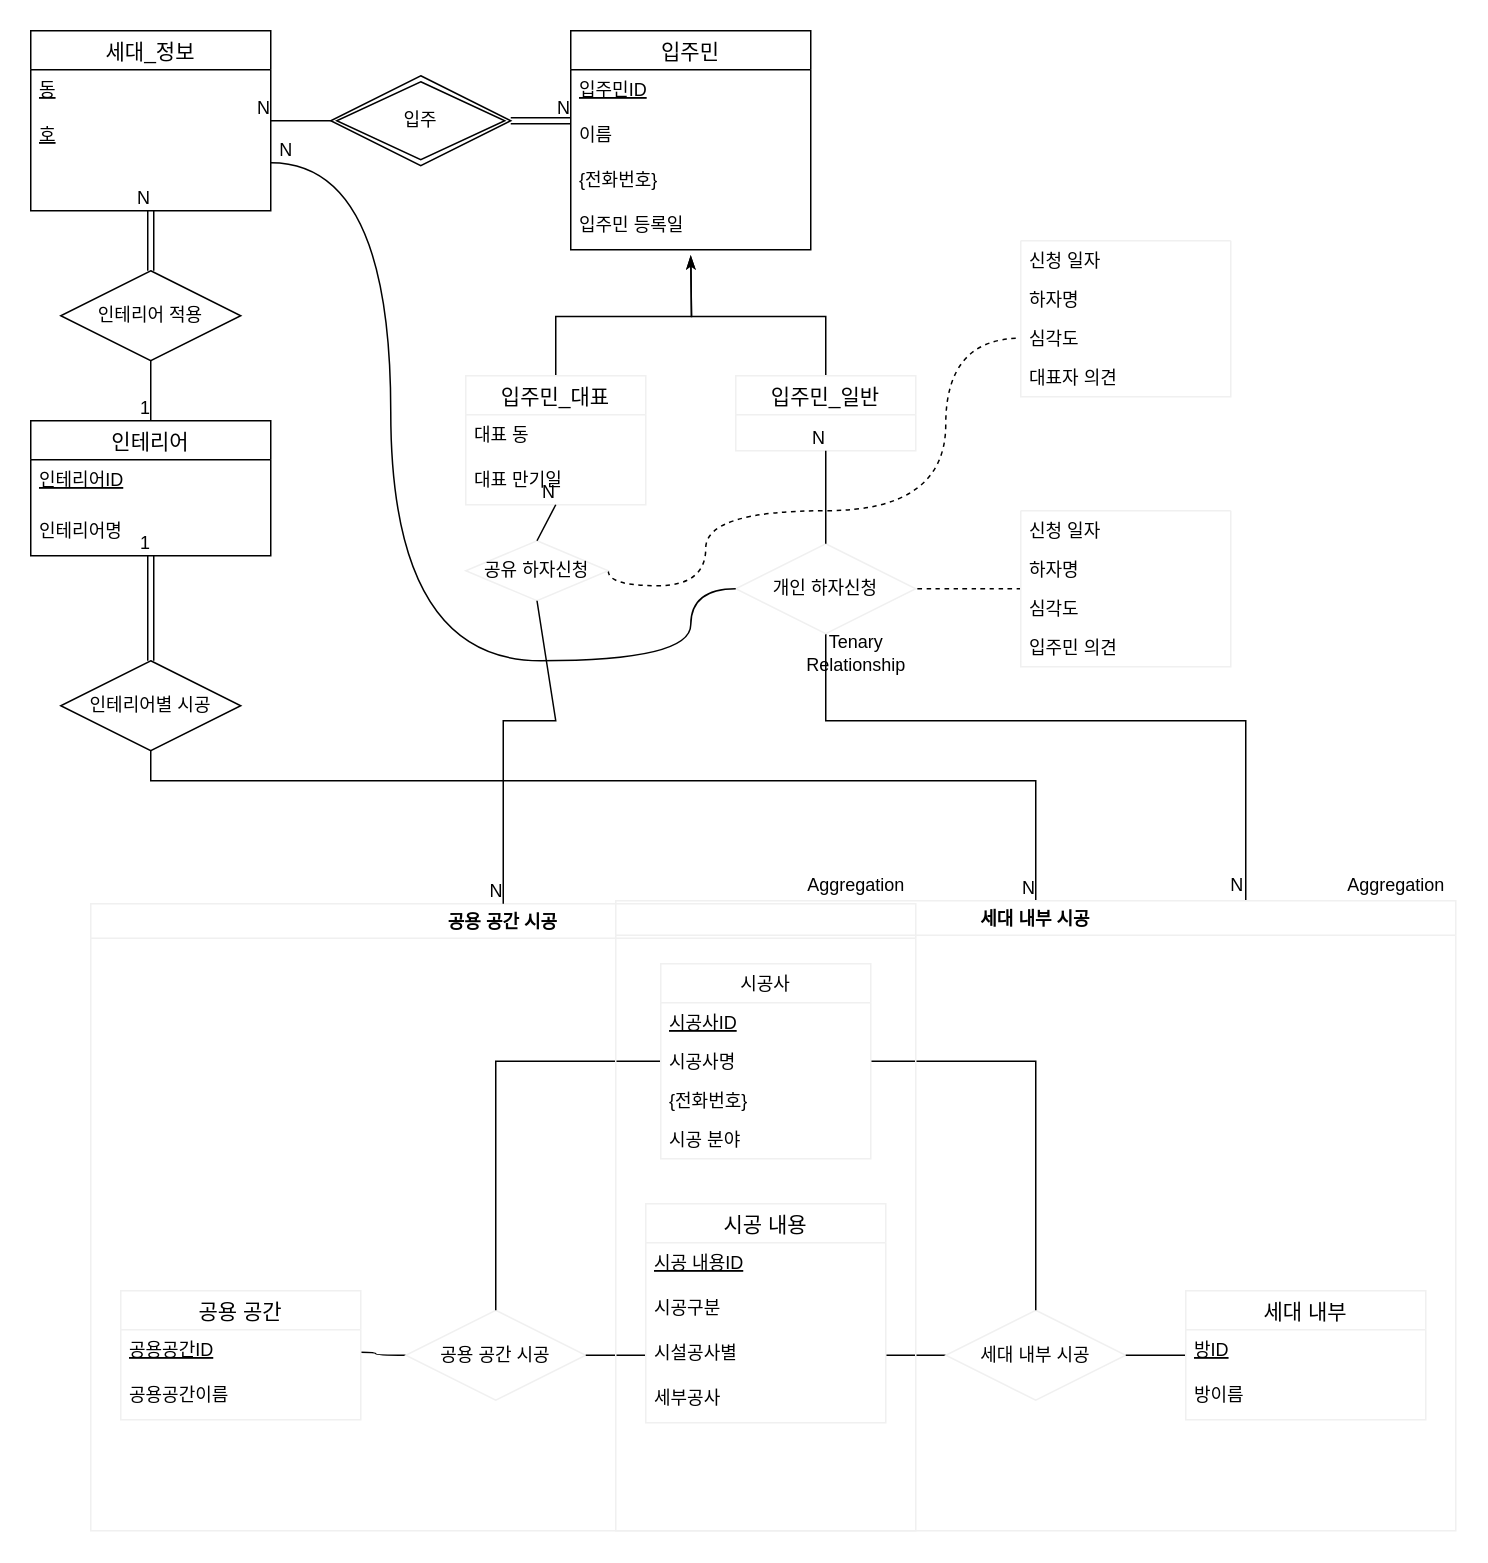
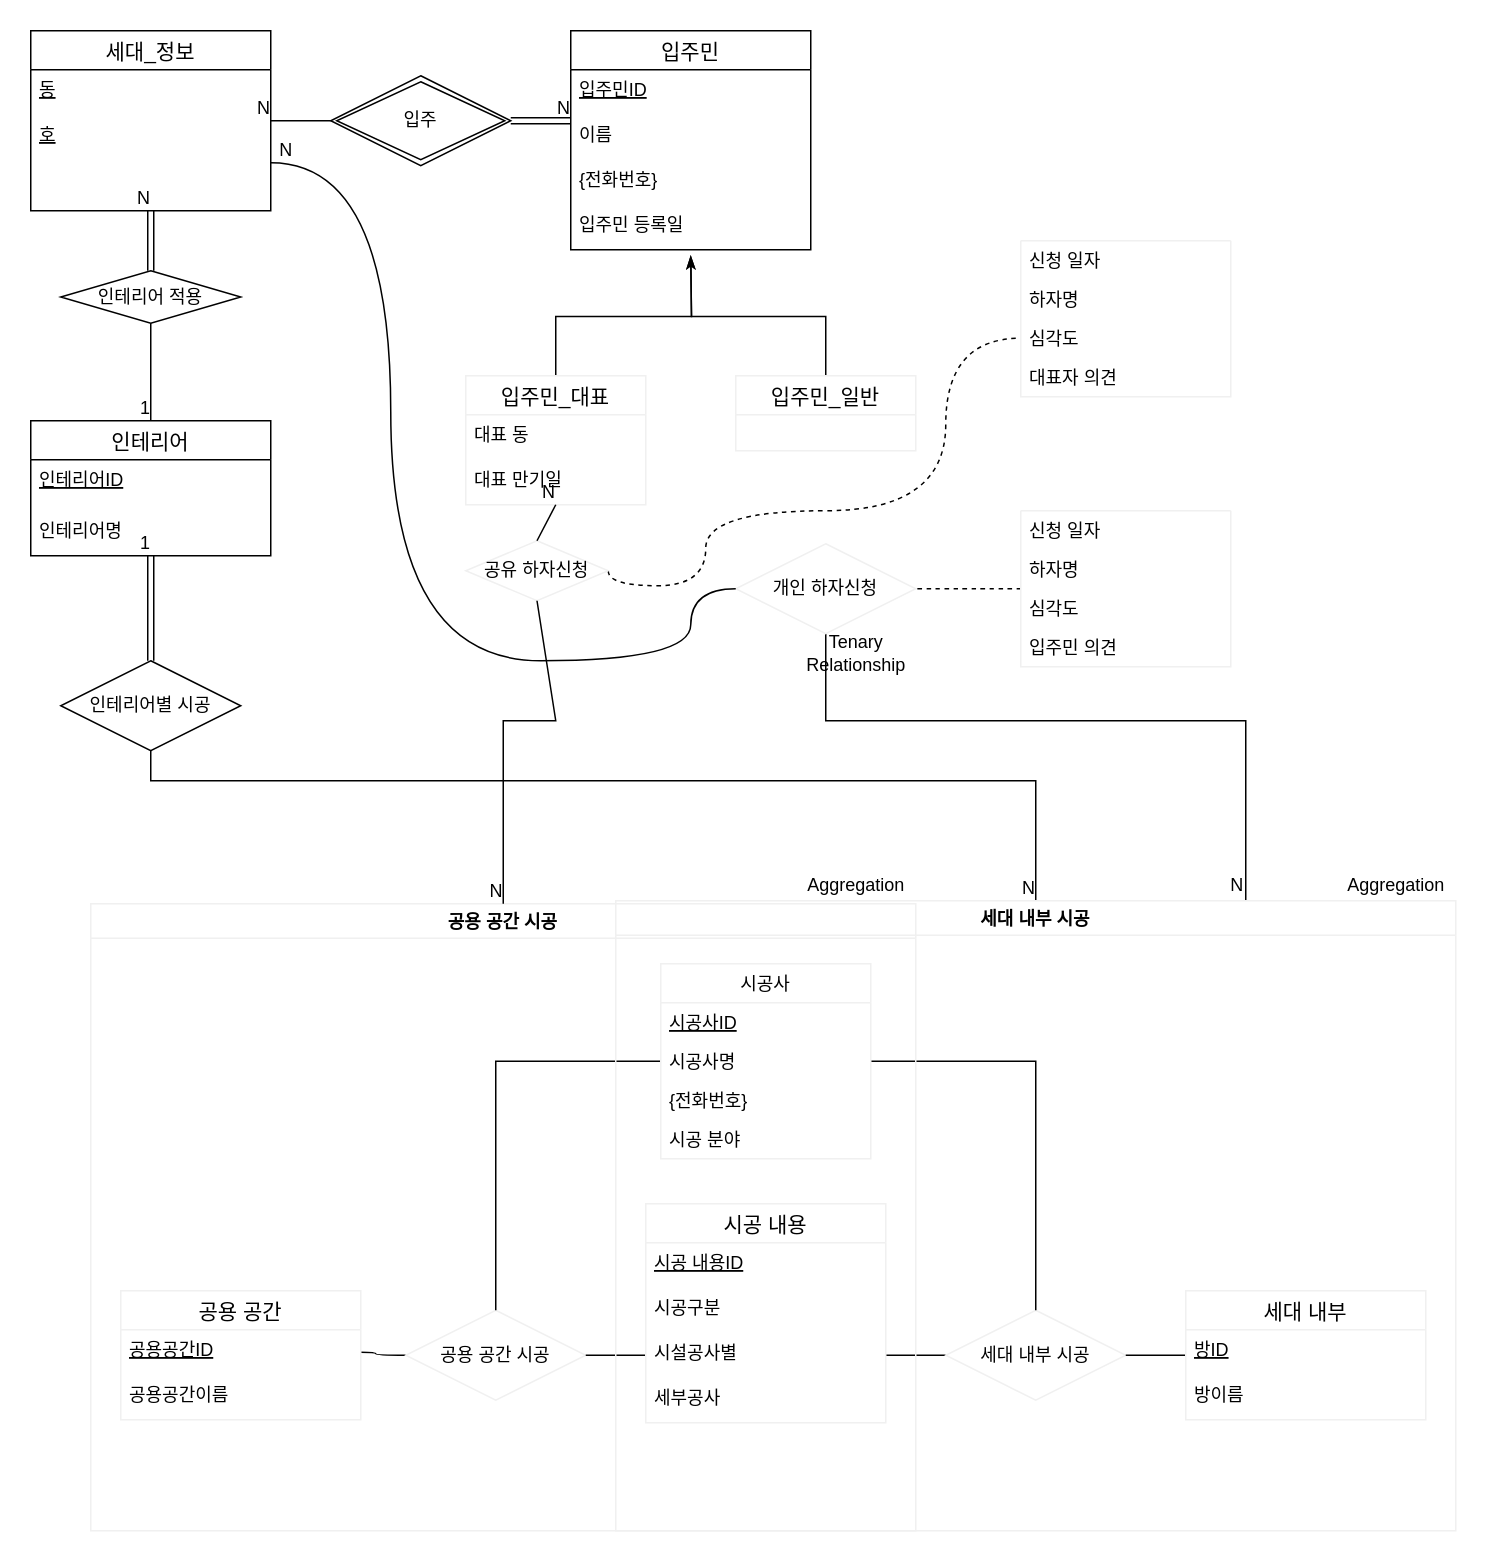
node "인테리어 적용": size 180x90 -> 180x53
edge "입주민_일반" -- "개인 하자신청": removed, label "N"
